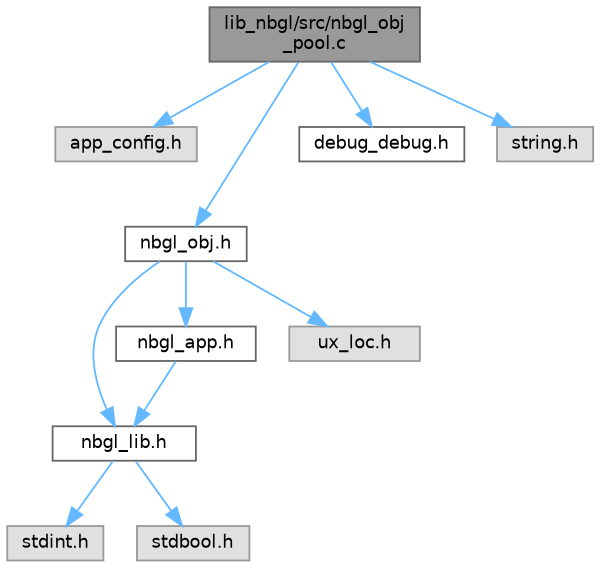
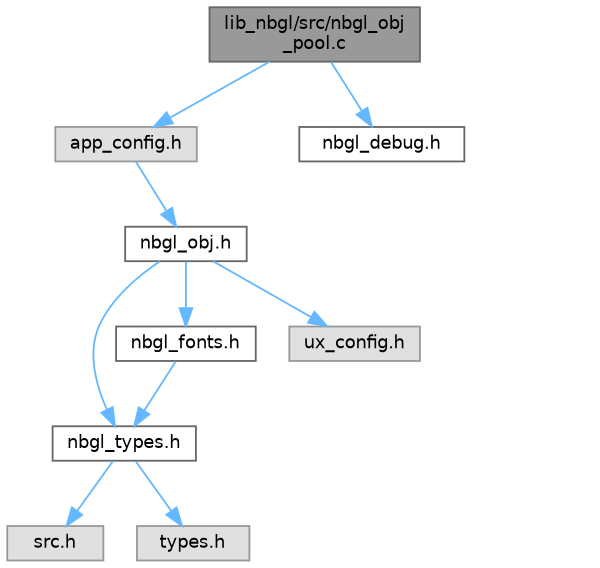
edge "lib_nbgl/src/nbgl_obj _pool.c" -> "nbgl_obj.h": now "app_config.h" -> "nbgl_obj.h"
node "debug_debug.h": label "debug_debug.h" -> "nbgl_debug.h"
node "string.h": removed
node "nbgl_app.h": label "nbgl_app.h" -> "nbgl_fonts.h"
node "ux_loc.h": label "ux_loc.h" -> "ux_config.h"
node "nbgl_lib.h": label "nbgl_lib.h" -> "nbgl_types.h"
node "stdint.h": label "stdint.h" -> "src.h"
node "stdbool.h": label "stdbool.h" -> "types.h"
